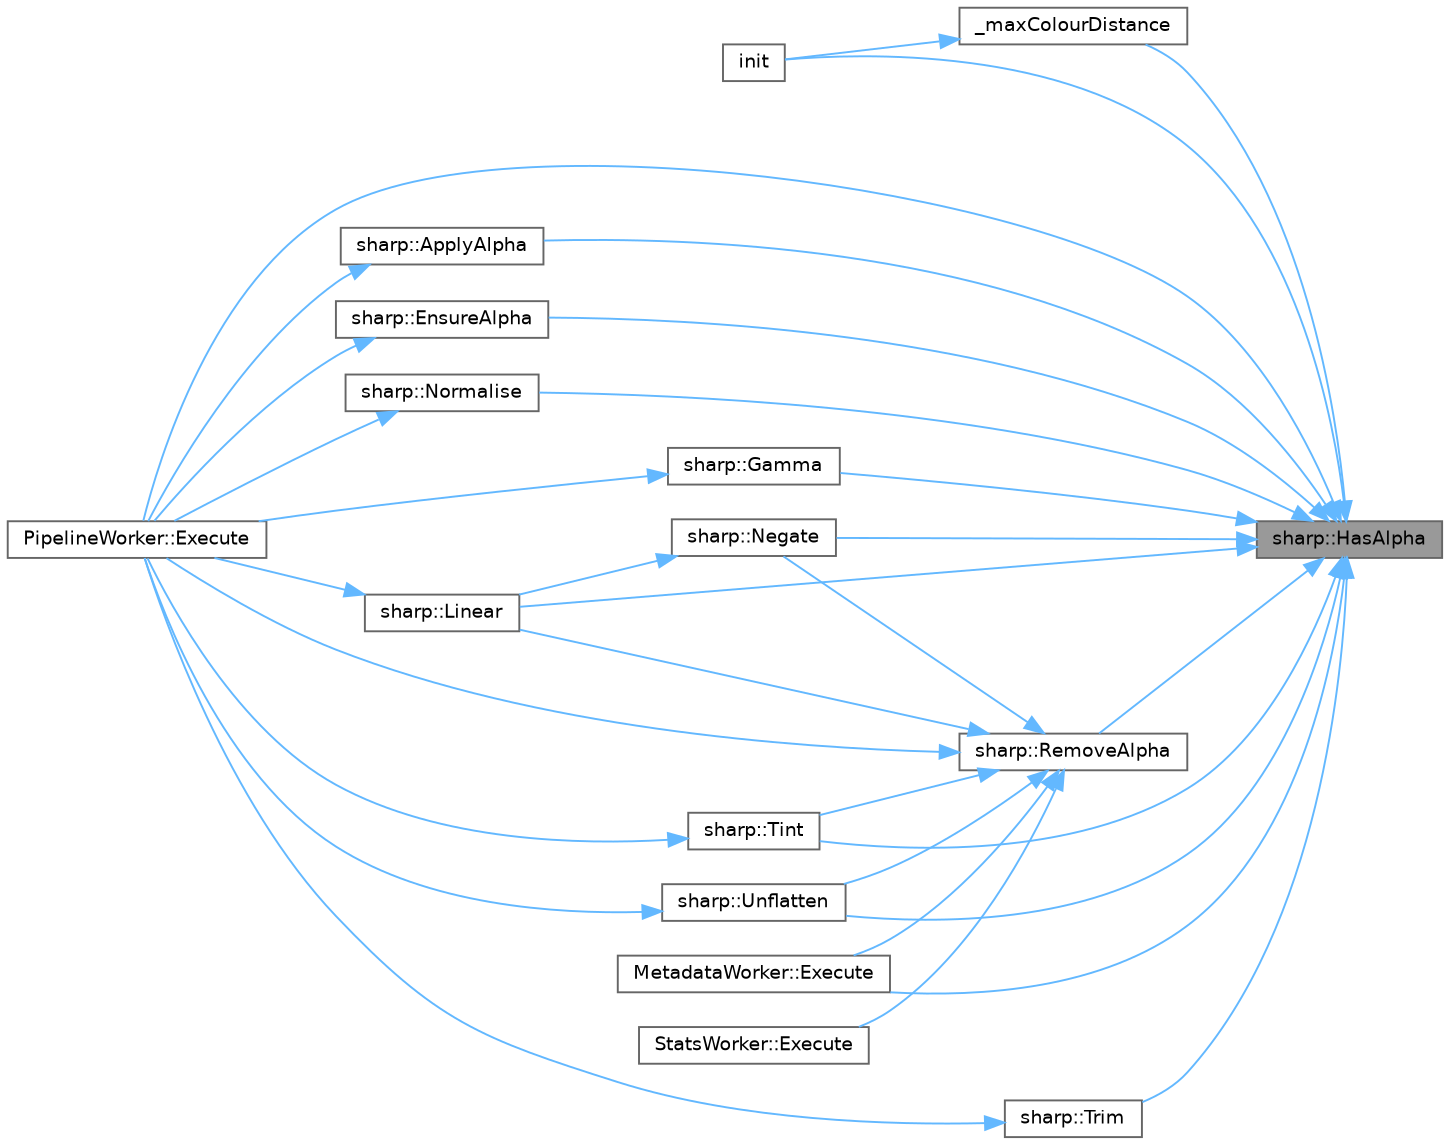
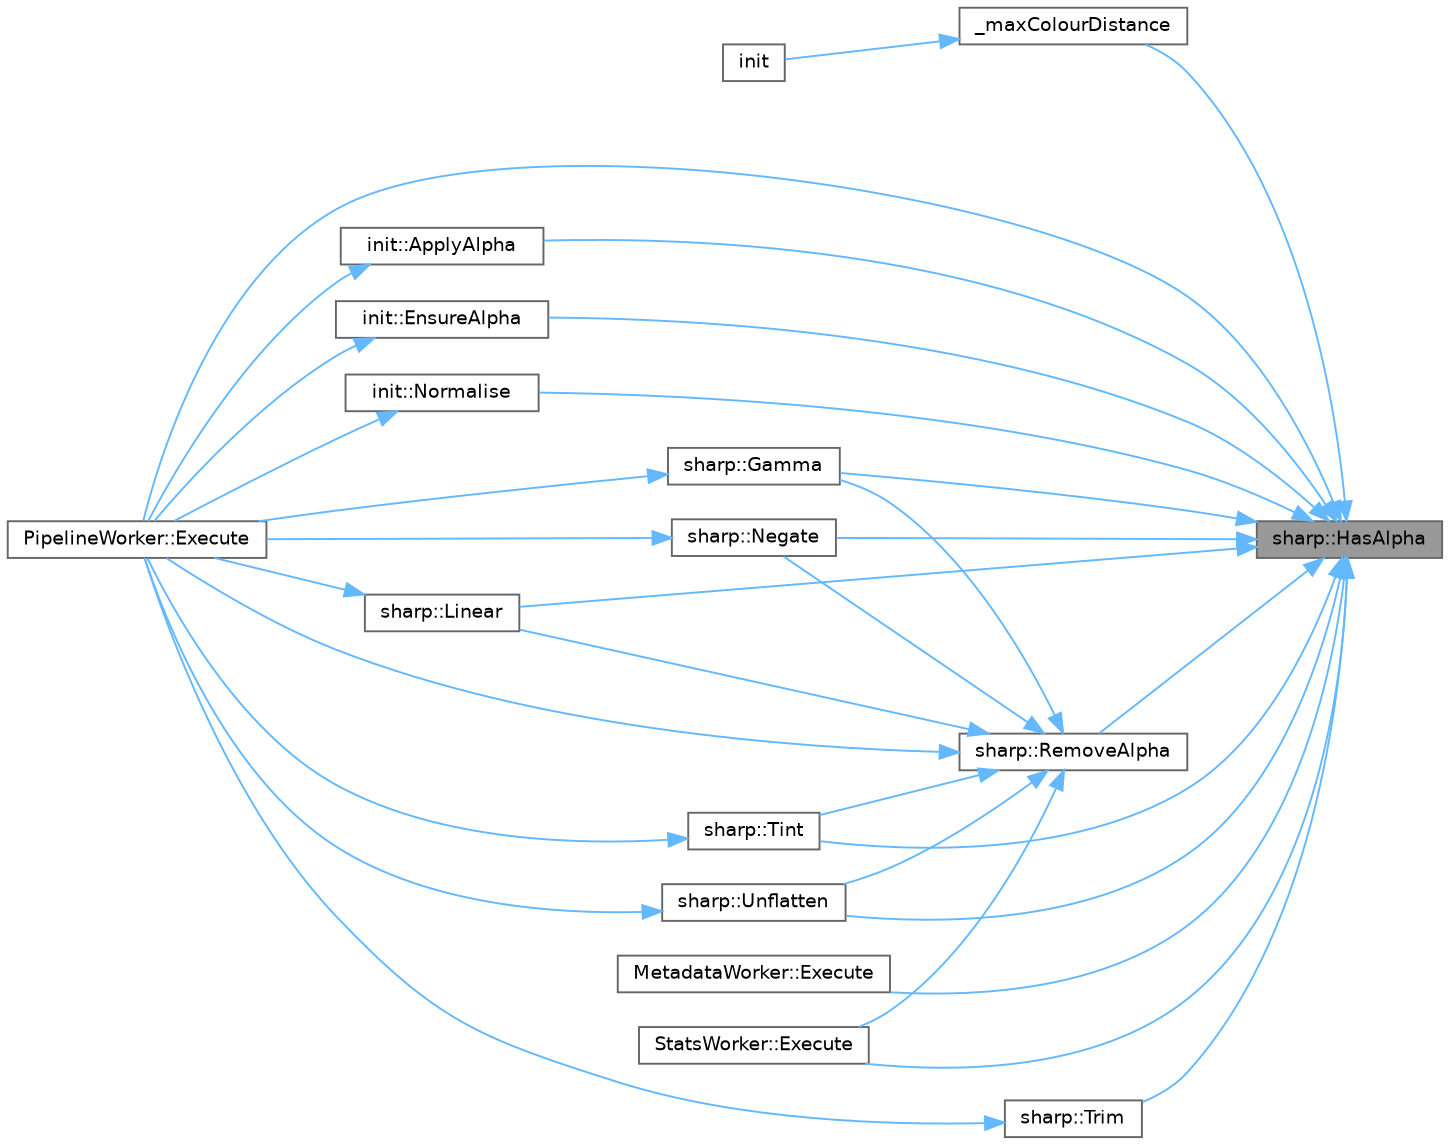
edge "init" -> "sharp::HasAlpha": now "StatsWorker::Execute" -> "sharp::HasAlpha"
node "sharp::ApplyAlpha": label "sharp::ApplyAlpha" -> "init::ApplyAlpha"
node "sharp::EnsureAlpha": label "sharp::EnsureAlpha" -> "init::EnsureAlpha"
node "sharp::Normalise": label "sharp::Normalise" -> "init::Normalise"
edge "sharp::Linear" -> "sharp::Negate": now "PipelineWorker::Execute" -> "sharp::Negate"
edge "MetadataWorker::Execute" -> "sharp::RemoveAlpha": now "sharp::Gamma" -> "sharp::RemoveAlpha"
